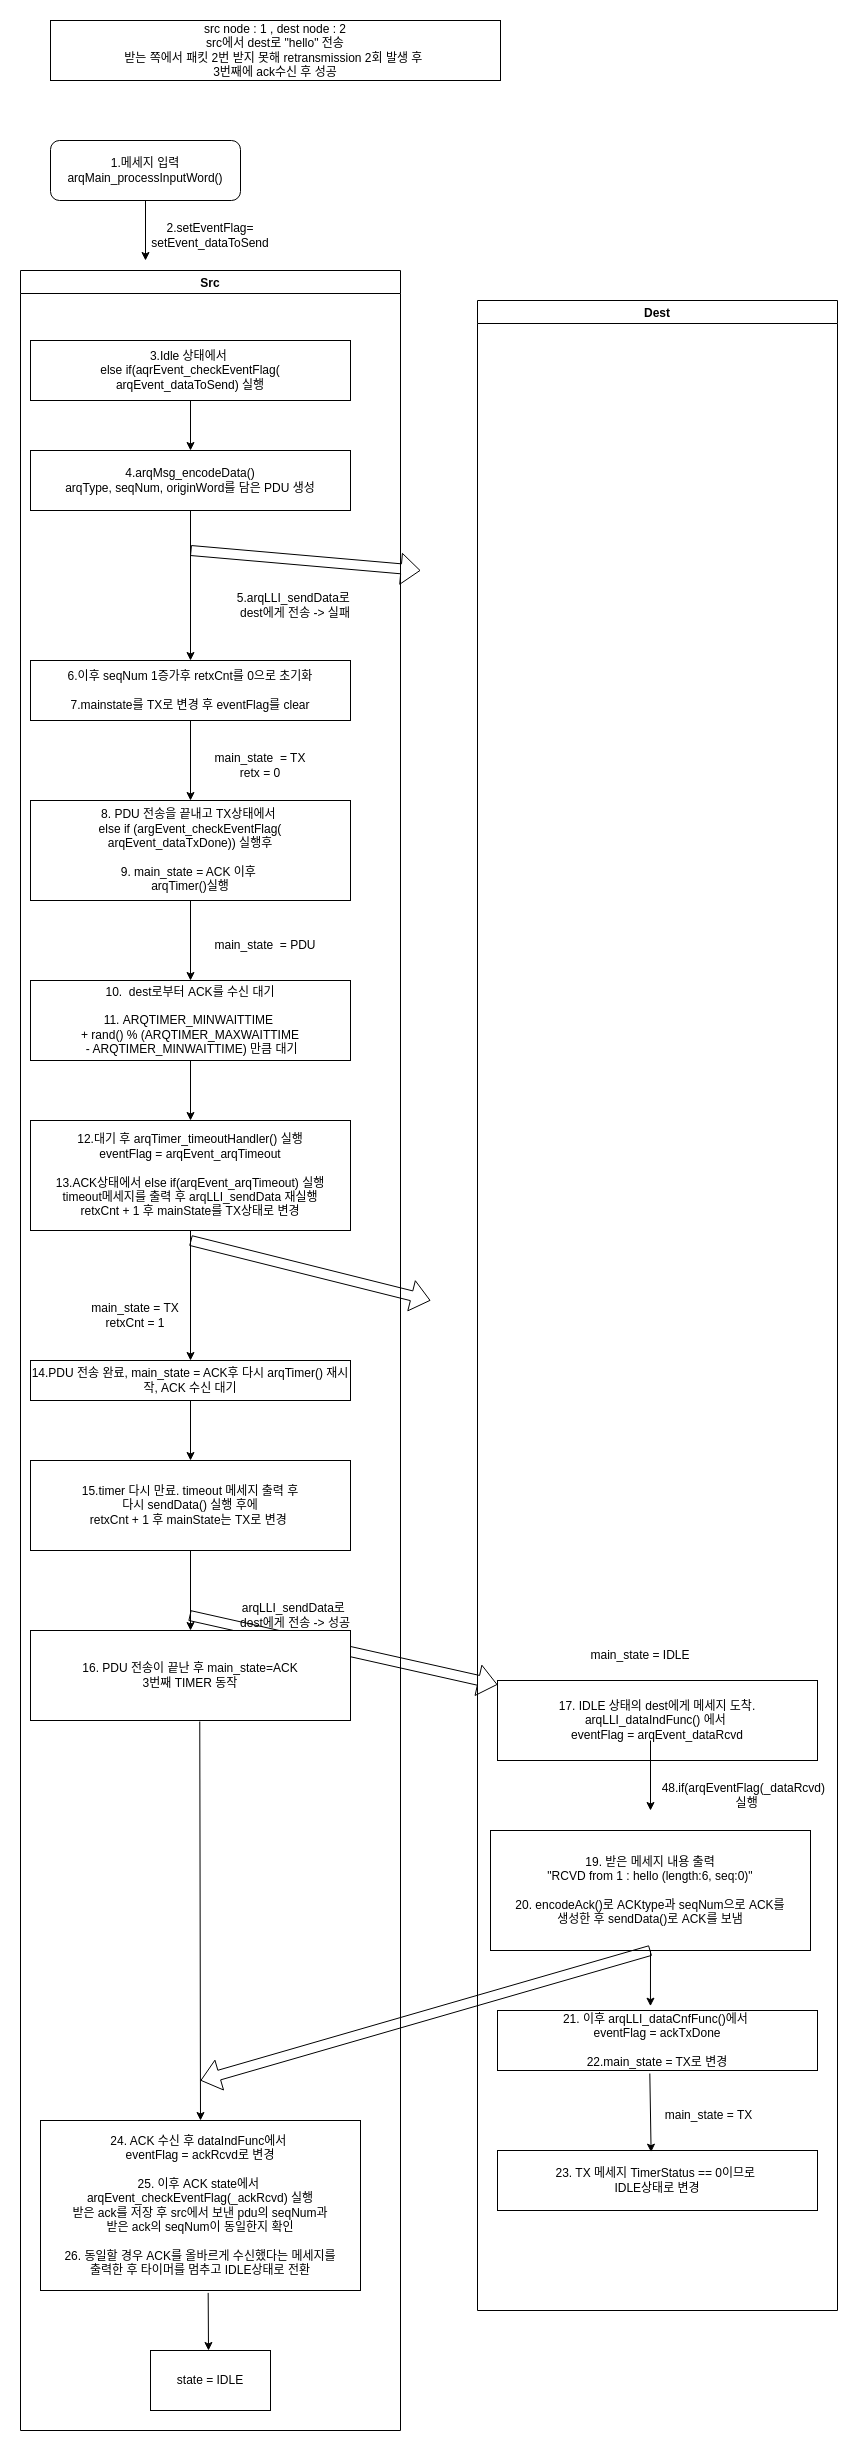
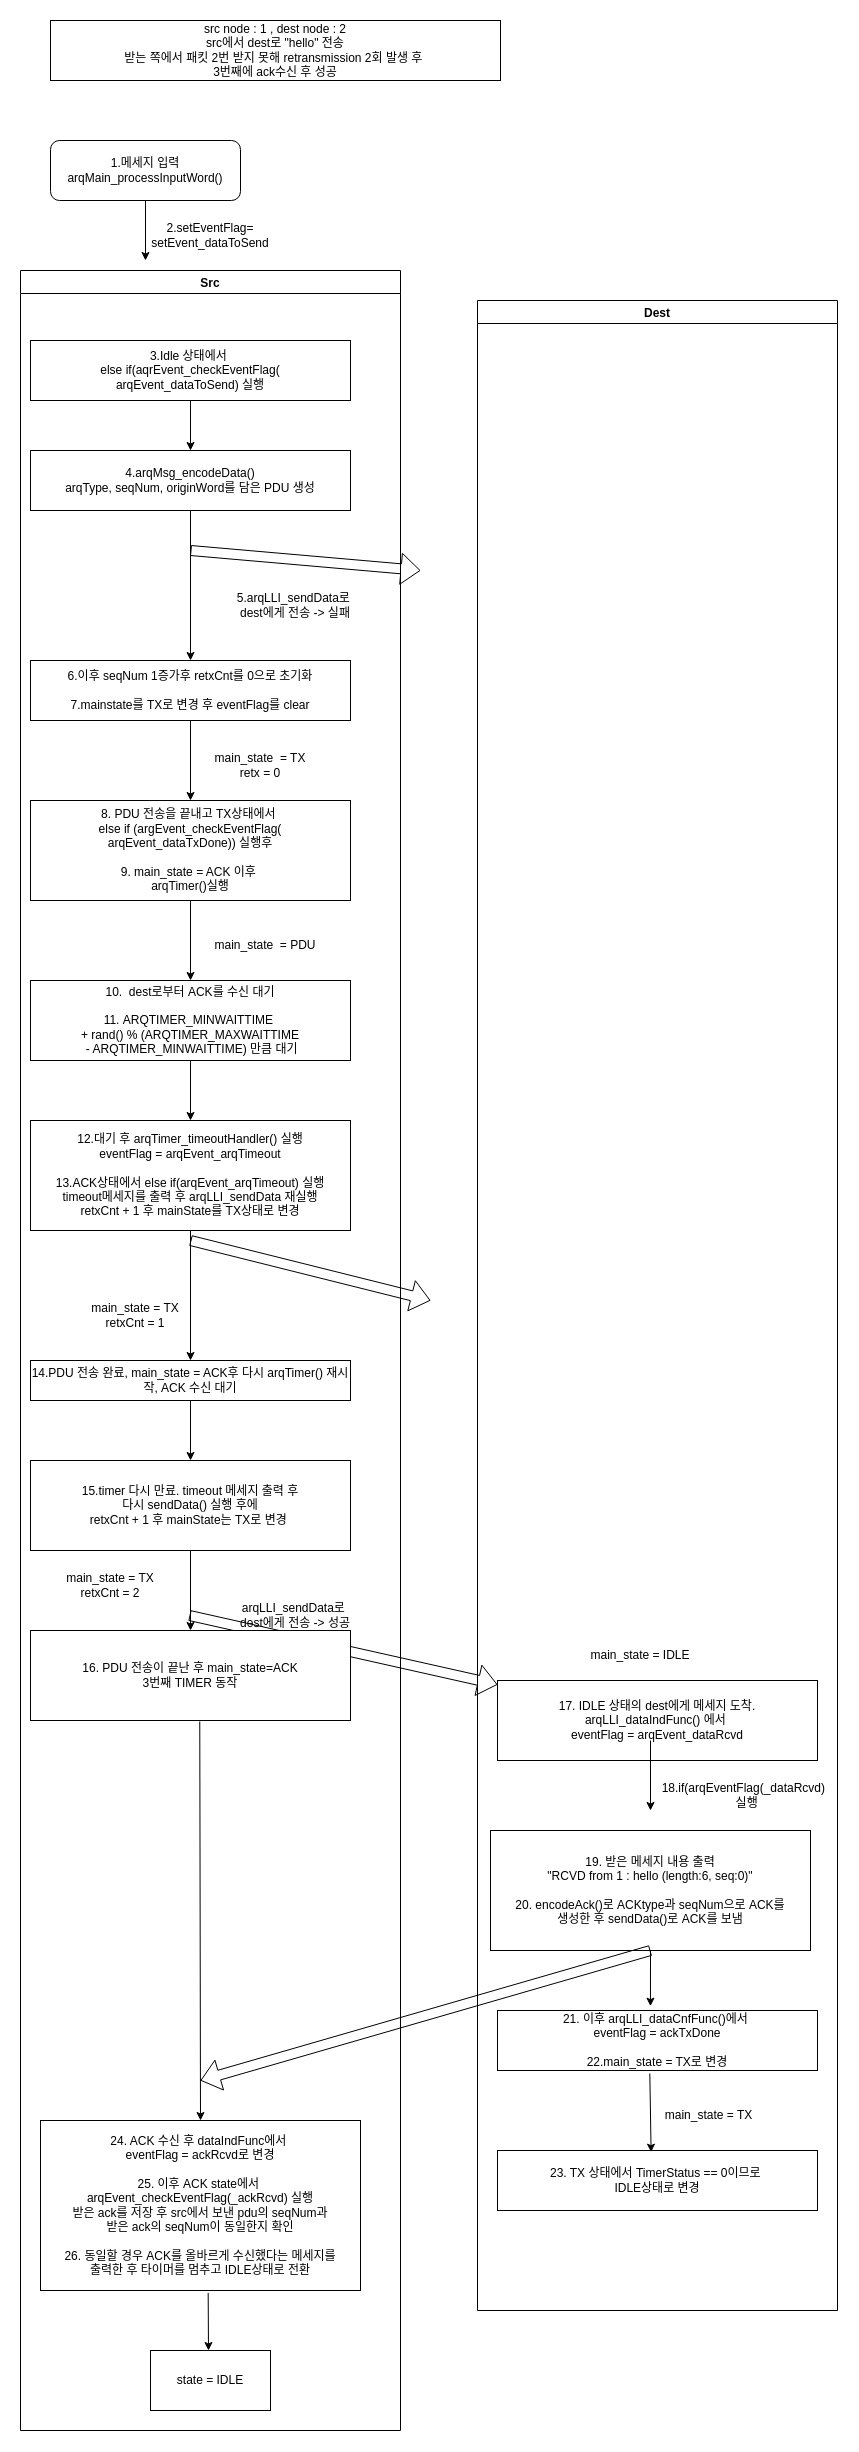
node "main_state = TX retxCnt = 2": added
node "48.if(arqEventFlag(_dataRcvd) 실행": label "48.if(arqEventFlag(_dataRcvd) 실행" -> "18.if(arqEventFlag(_dataRcvd) 실행"
node "23. TX 메세지 TimerStatus == 0이므로 IDLE상태로 변경": label "23. TX 메세지 TimerStatus == 0이므로 IDLE상태로 변경" -> "23. TX 상태에서 TimerStatus == 0이므로 IDLE상태로 변경"
